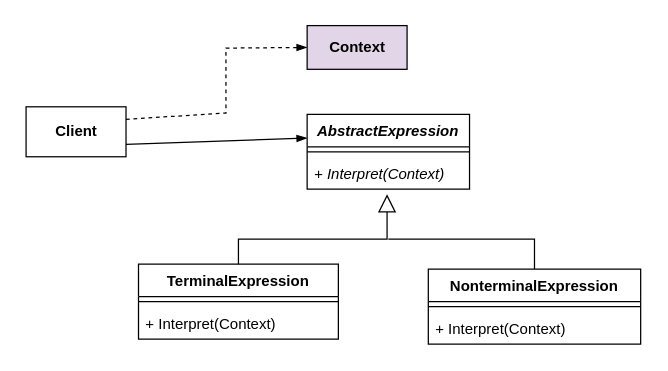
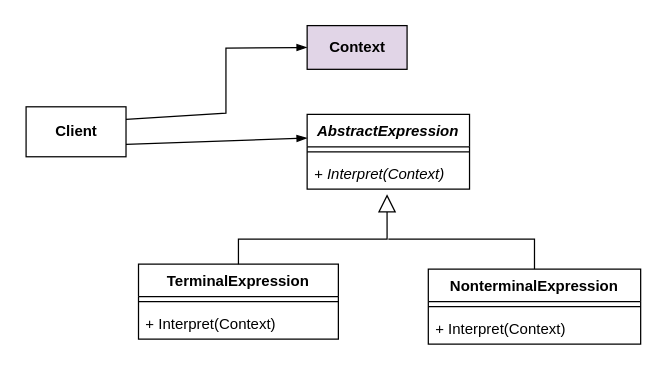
edge "Client" -> "Context": style dashed -> solid
